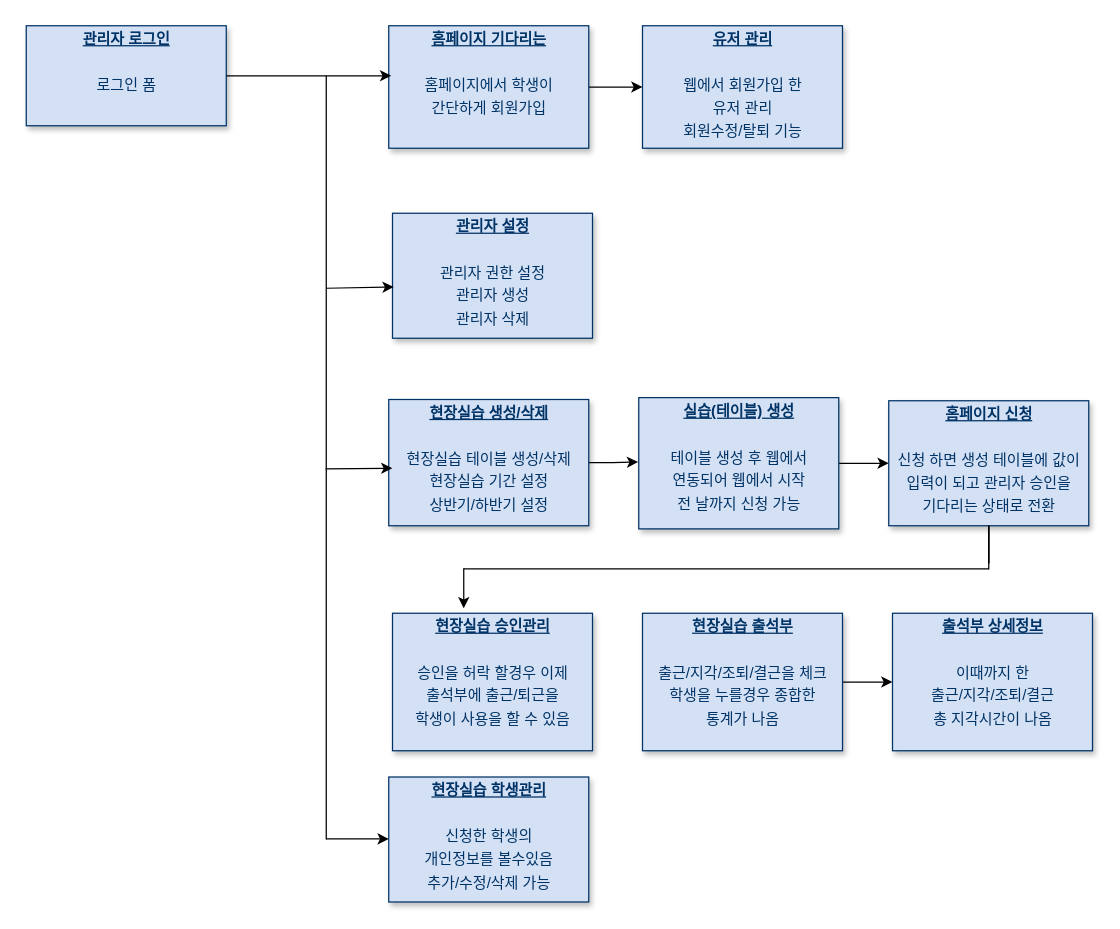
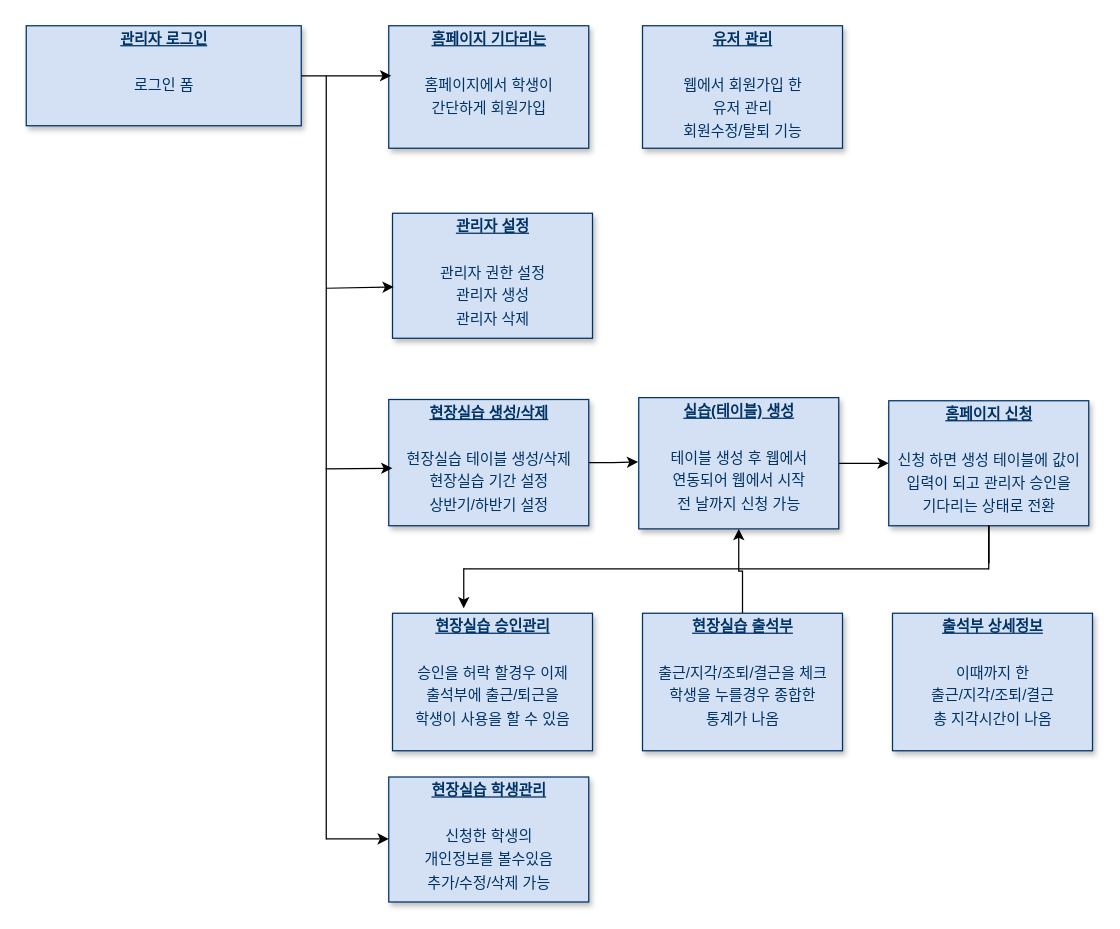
node "관리자 로그인 로그인 폼": size 200x100 -> 275x100
edge "홈페이지 기다리는 홈페이지에서 학생이 간단하게 회원가입" -> "유저 관리 웹에서 회원가입 한 유저 관리 회원수정/탈퇴 기능": removed
edge "현장실습 출석부 출근/지각/조퇴/결근을 체크 학생을 누를경우 종합한 통계가 나옴" -> "출석부 상세정보 이때까지 한 출근/지각/조퇴/결근 총 지각시간이 나옴": now "현장실습 출석부 출근/지각/조퇴/결근을 체크 학생을 누를경우 종합한 통계가 나옴" -> "실습(테이블) 생성 테이블 생성 후 웹에서 연동되어 웹에서 시작 전 날까지 신청 가능"
